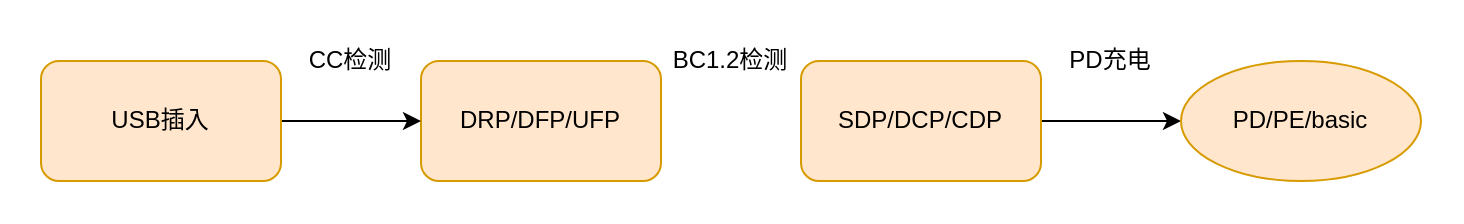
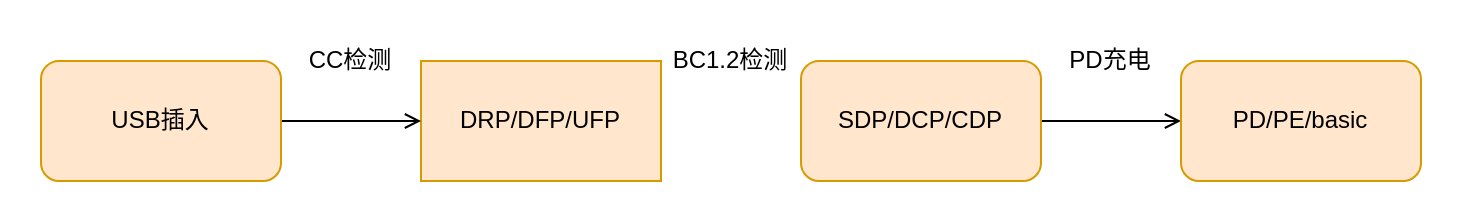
edge "USB插入" -> "DRP/DFP/UFP": arrowhead classic -> open
node "DRP/DFP/UFP": shape rounded rectangle -> rectangle
edge "SDP/DCP/CDP" -> "PD/PE/basic": arrowhead classic -> open
node "PD/PE/basic": shape ellipse -> rounded rectangle
